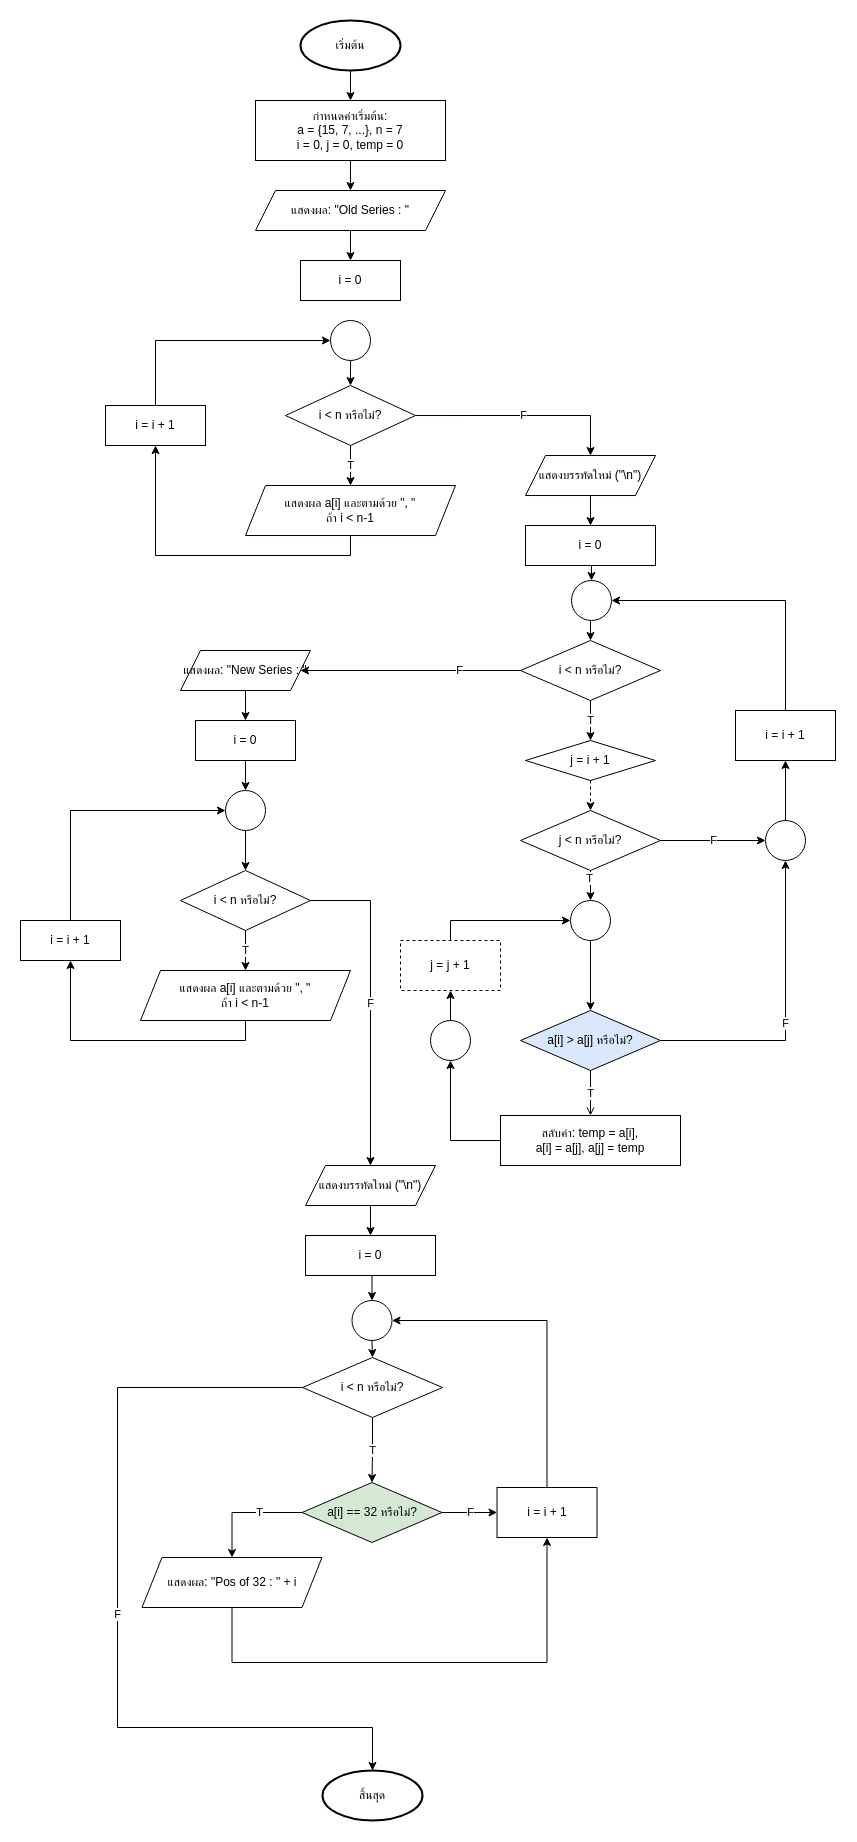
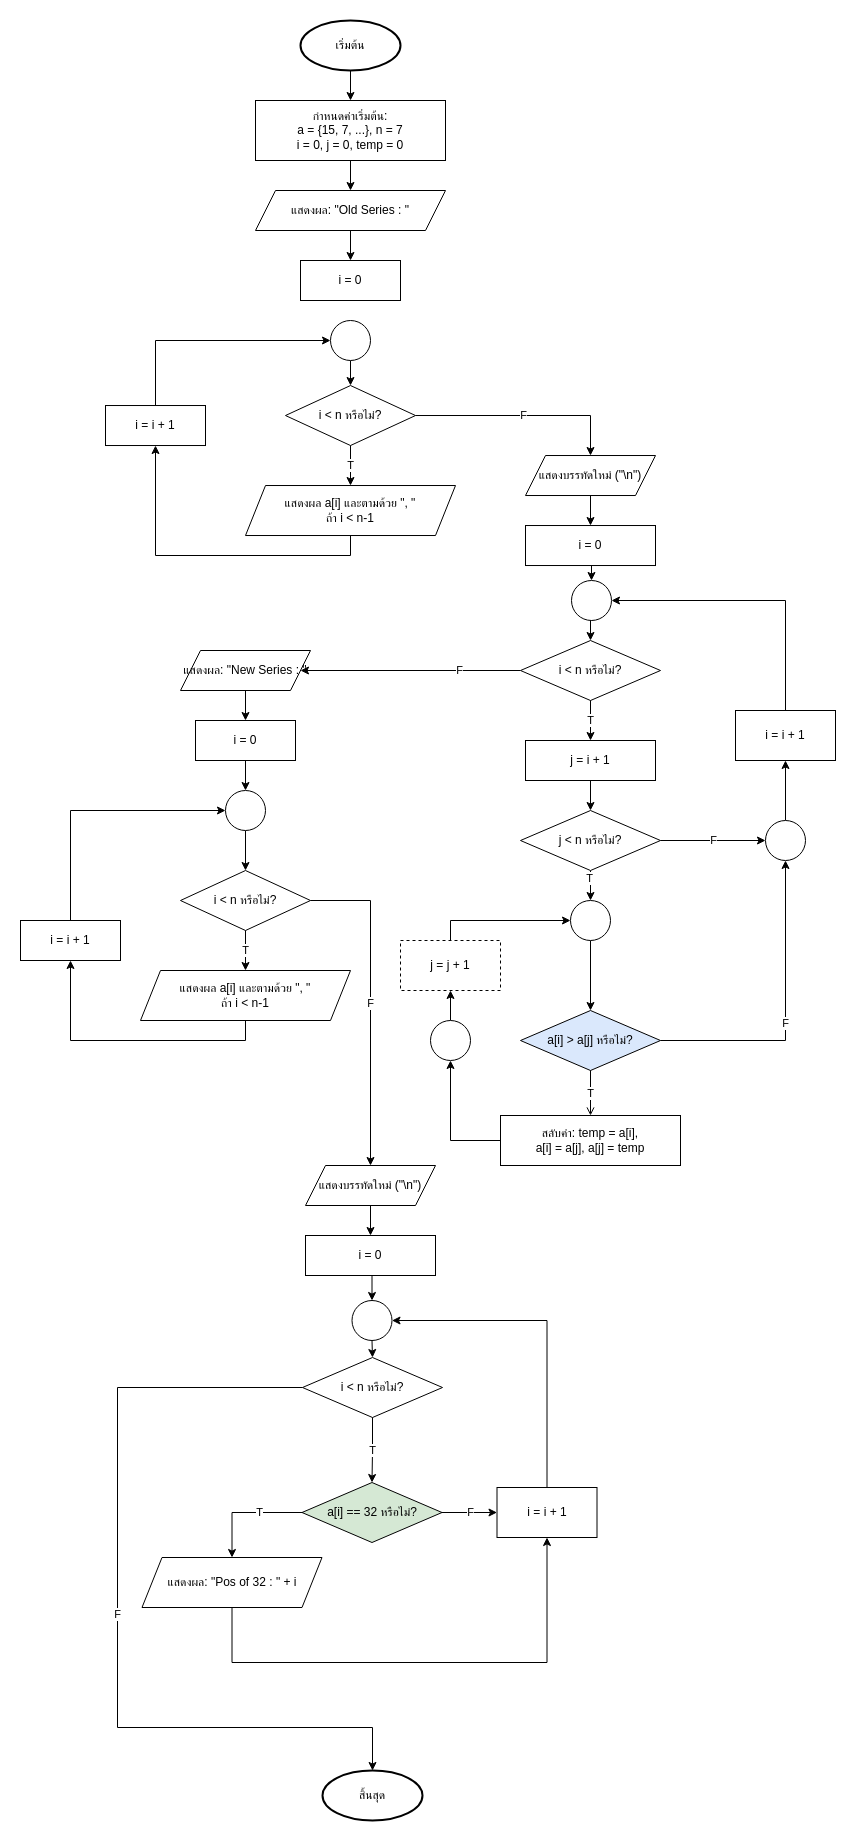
node "j = i + 1": shape diamond -> rectangle
edge "j = i + 1" -> "j < n หรือไม่?": style dashed -> solid
